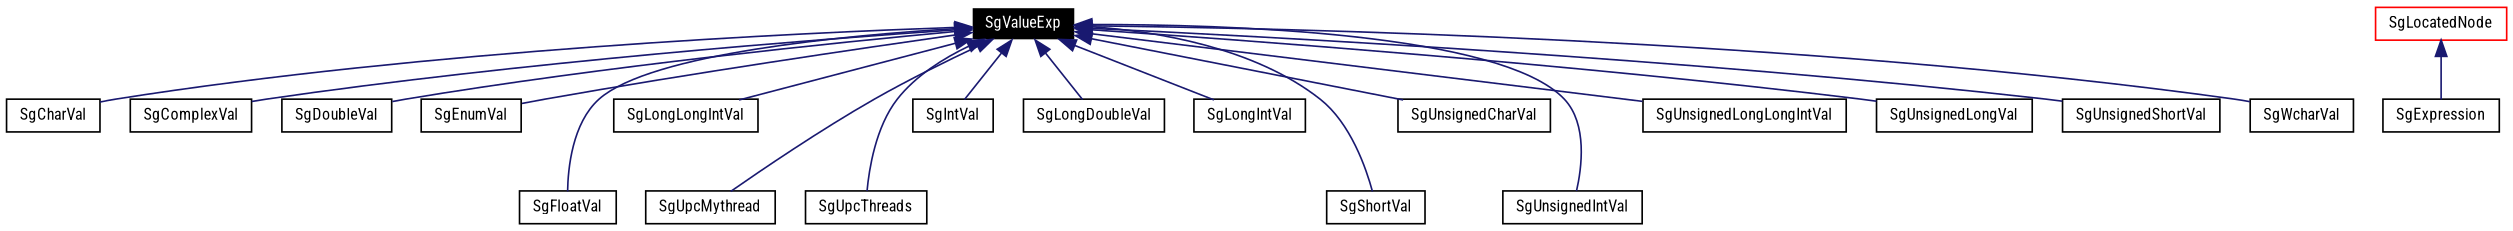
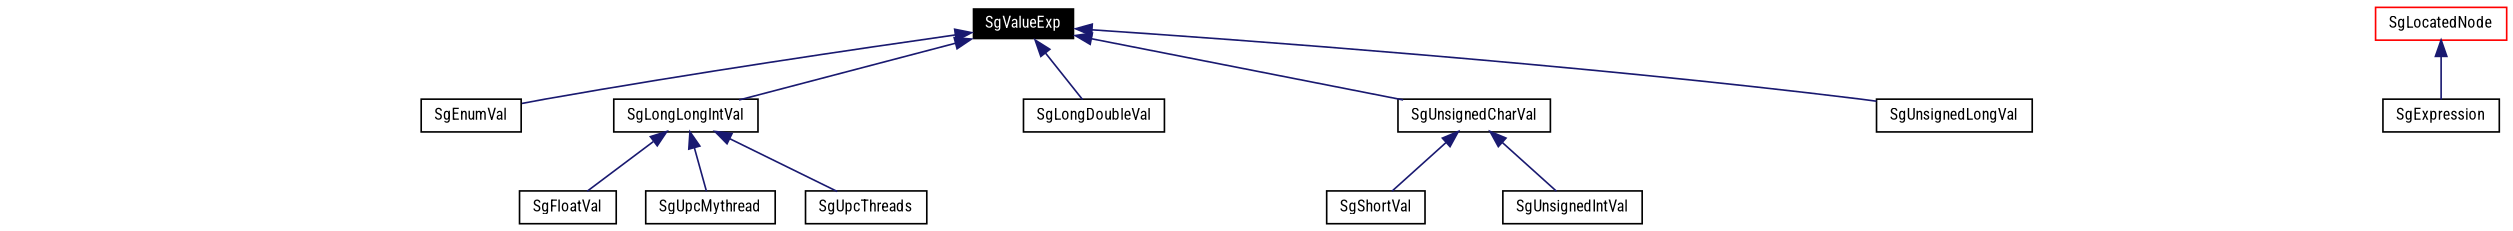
edge "SgFloatVal" -> "SgValueExp": now "SgFloatVal" -> "SgLongLongIntVal"
edge "SgUnsignedIntVal" -> "SgValueExp": now "SgUnsignedIntVal" -> "SgUnsignedCharVal"
edge "SgShortVal" -> "SgValueExp": now "SgShortVal" -> "SgUnsignedCharVal"
edge "SgUpcThreads" -> "SgValueExp": now "SgUpcThreads" -> "SgLongLongIntVal"
edge "SgUpcMythread" -> "SgValueExp": now "SgUpcMythread" -> "SgLongLongIntVal"
node "SgCharVal": removed
node "SgComplexVal": removed
node "SgDoubleVal": removed
node "SgIntVal": removed
node "SgLongIntVal": removed
node "SgUnsignedLongLongIntVal": removed
node "SgUnsignedShortVal": removed
node "SgWcharVal": removed
